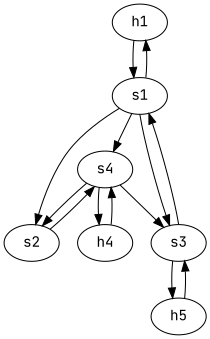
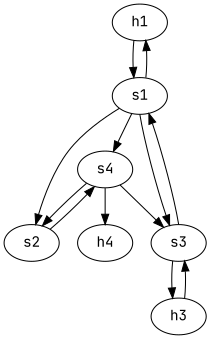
edge "h4" -> "s4": removed
node "h5": label "h5" -> "h3"
